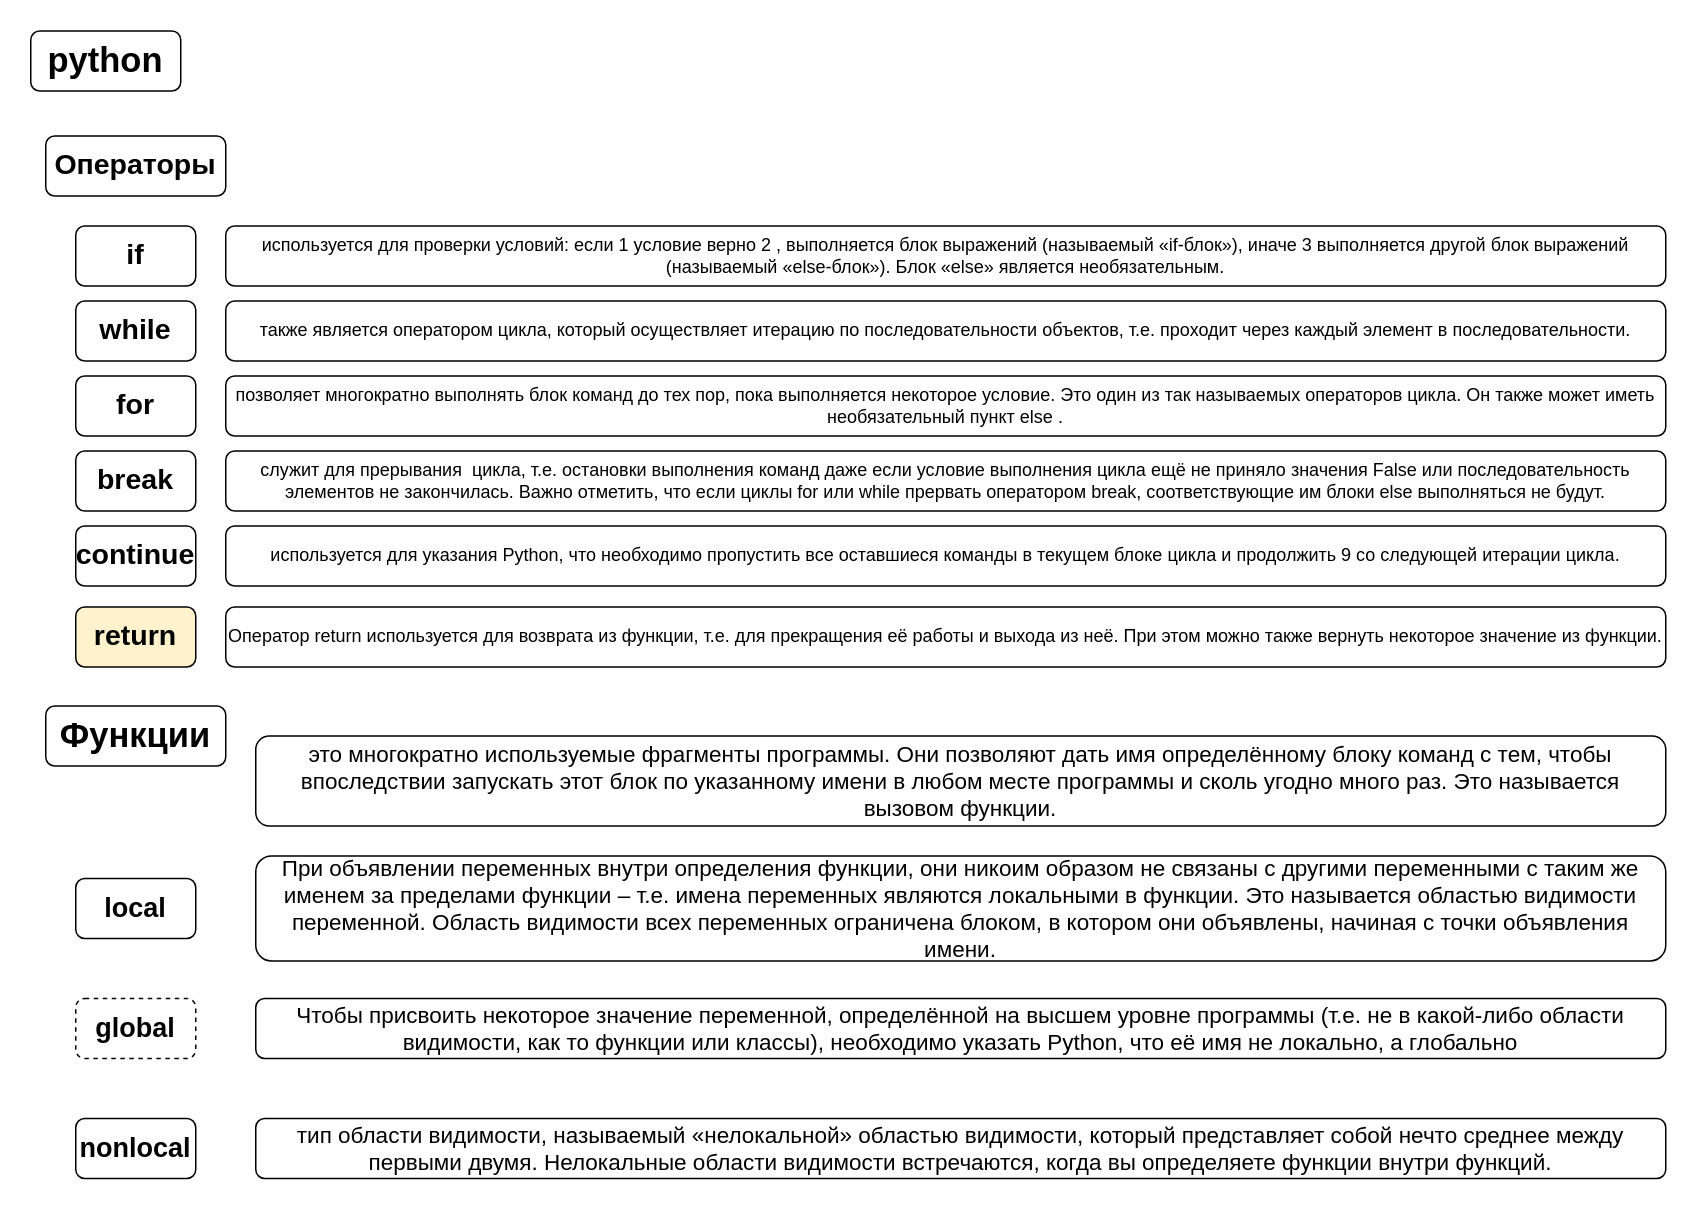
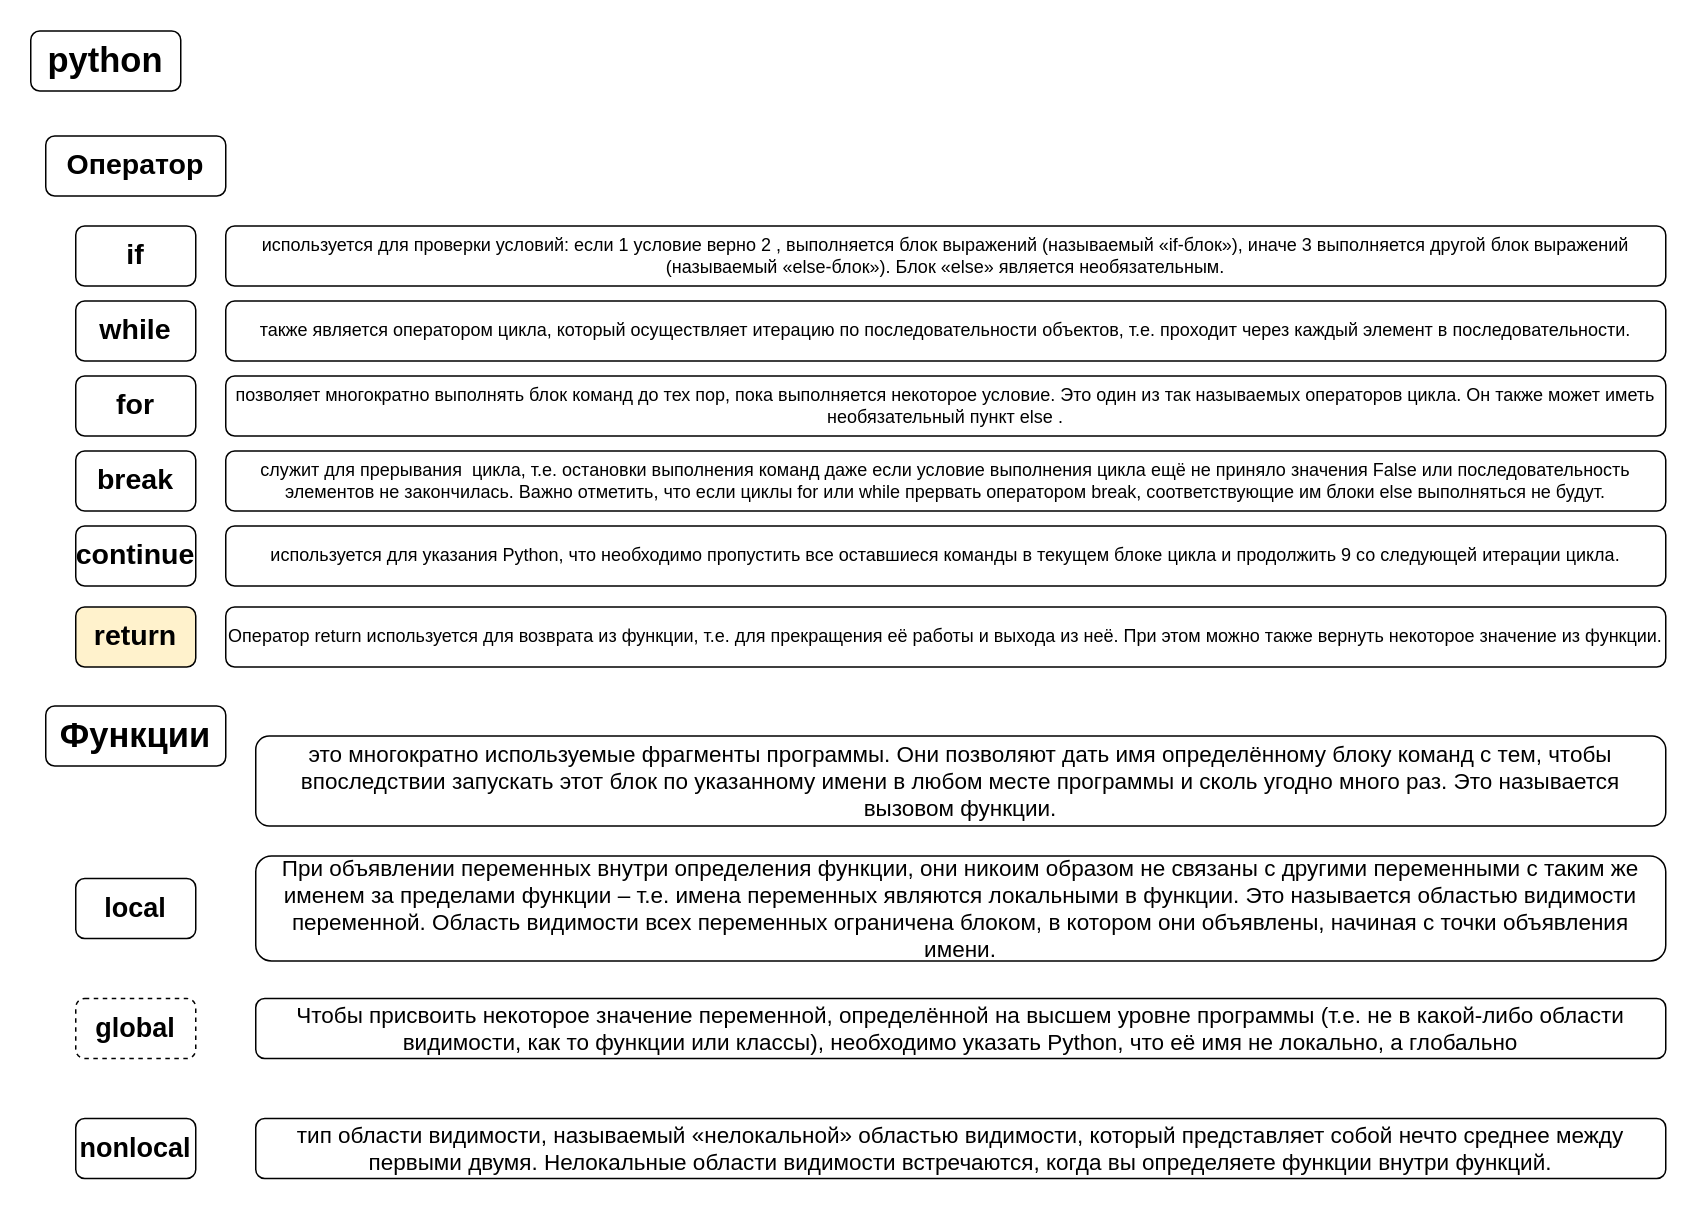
node "Операторы": label "Операторы" -> "Оператор"
